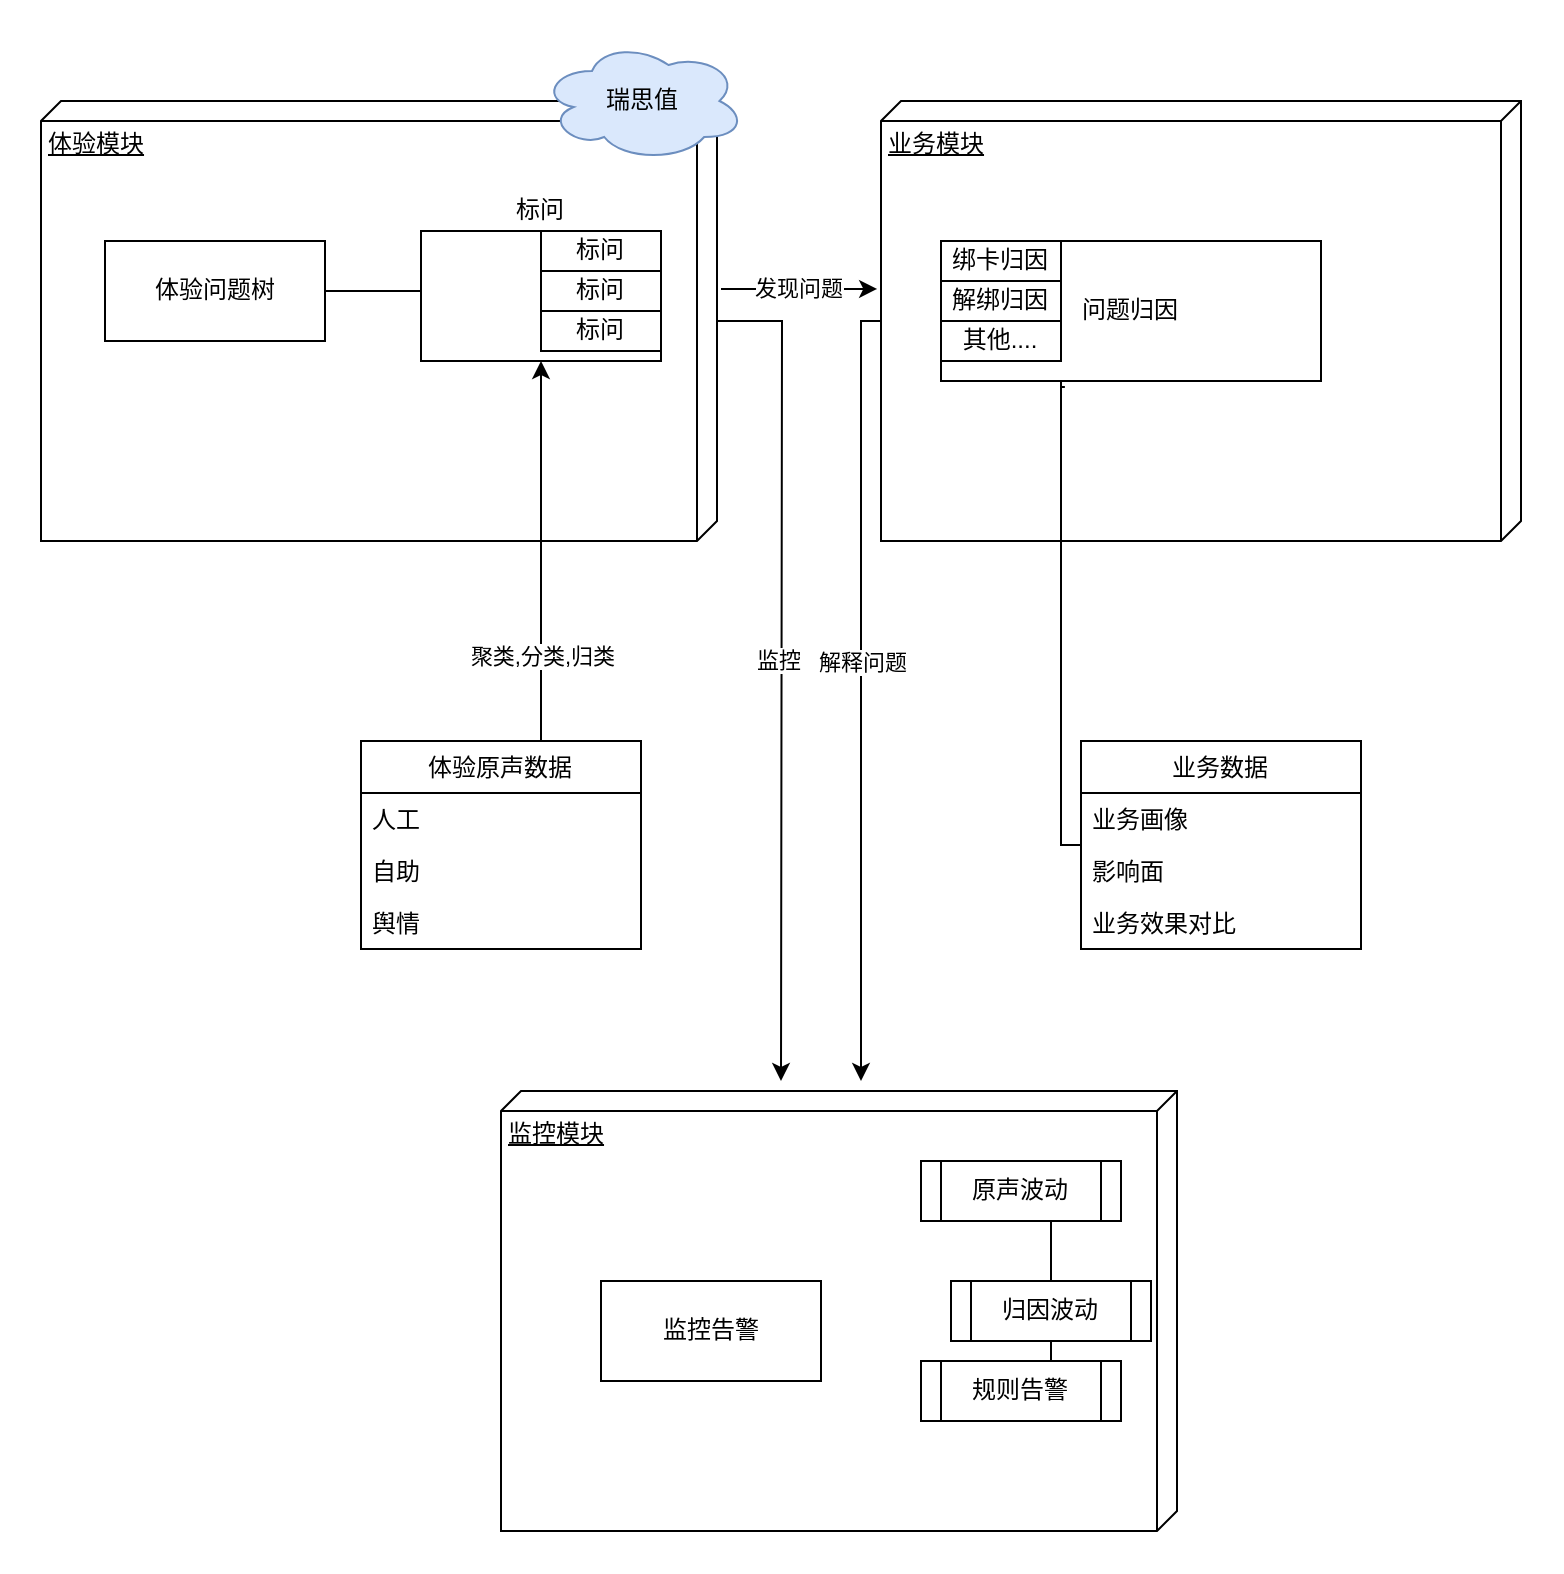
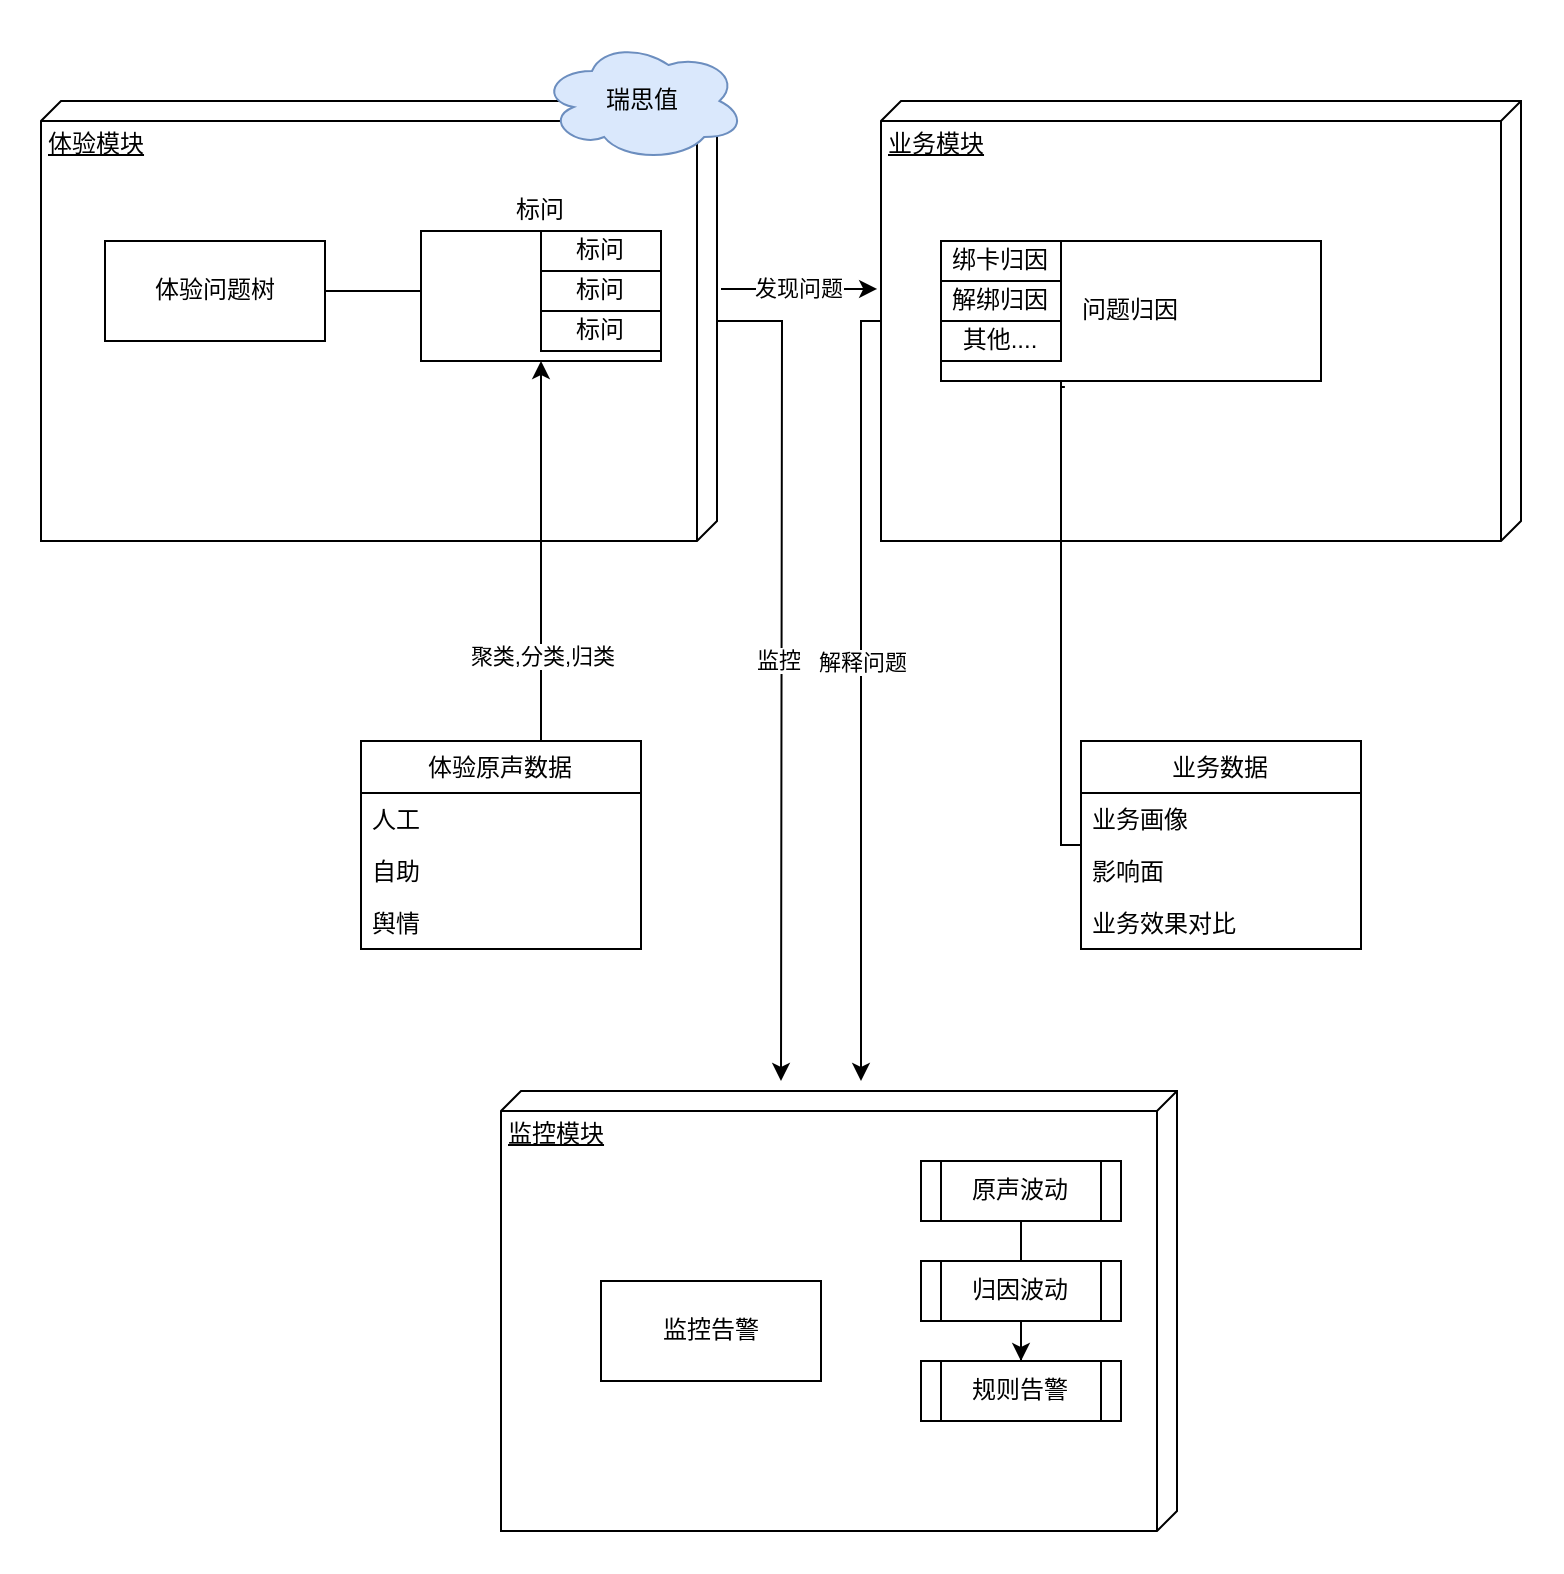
node "归因波动": moved (1051, 1311) -> (1021, 1291)
